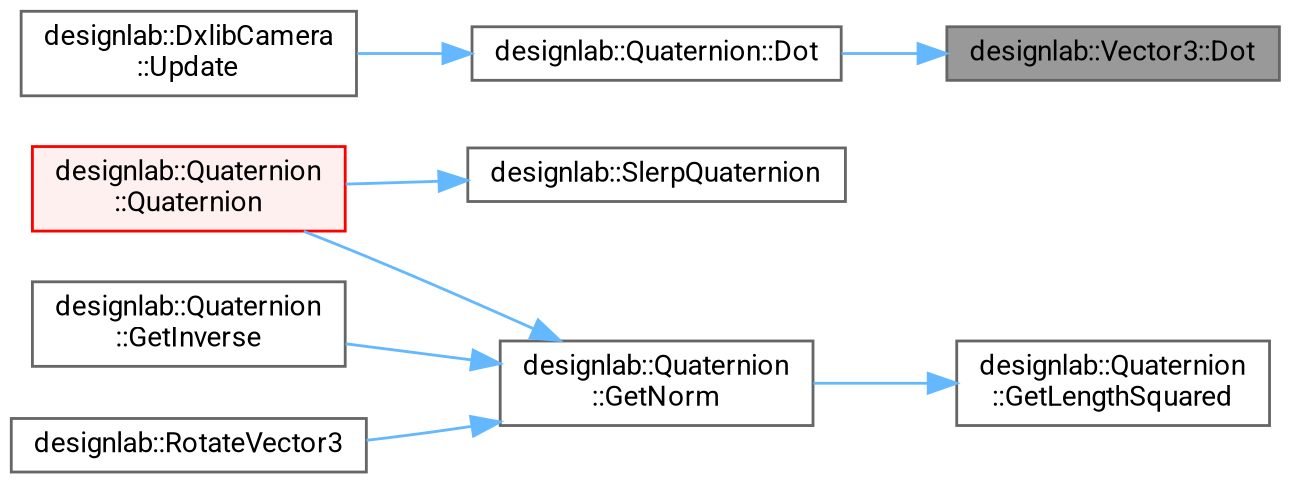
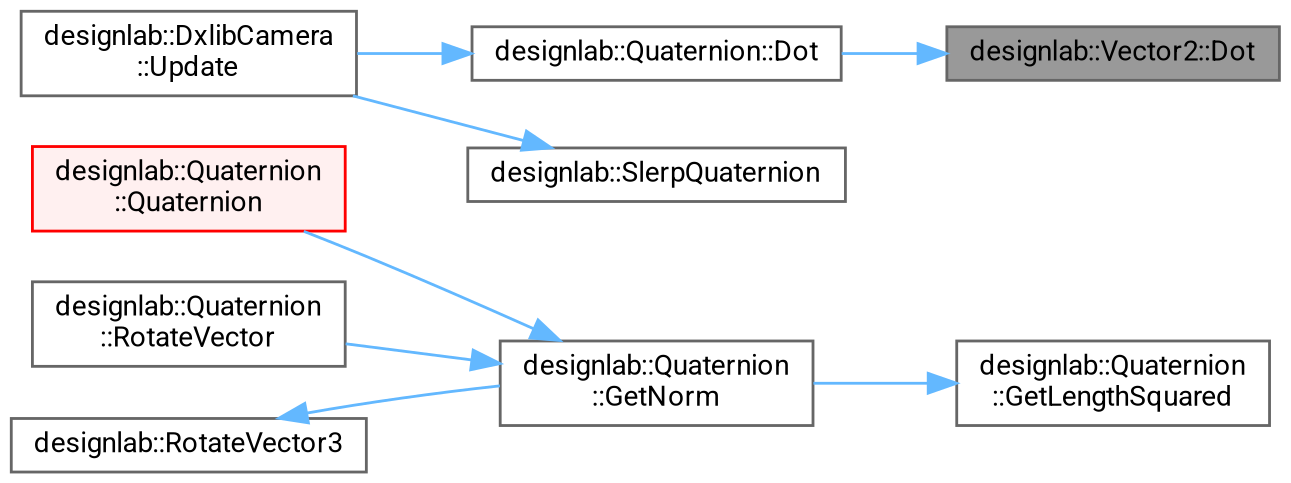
node "designlab::Vector3::Dot": label "designlab::Vector3::Dot" -> "designlab::Vector2::Dot"
edge "designlab::Quaternion ::Quaternion" -> "designlab::SlerpQuaternion": now "designlab::DxlibCamera ::Update" -> "designlab::SlerpQuaternion"
node "designlab::Quaternion ::GetInverse": label "designlab::Quaternion ::GetInverse" -> "designlab::Quaternion ::RotateVector"
edge "designlab::RotateVector3" -> "designlab::Quaternion ::GetNorm": reversed
